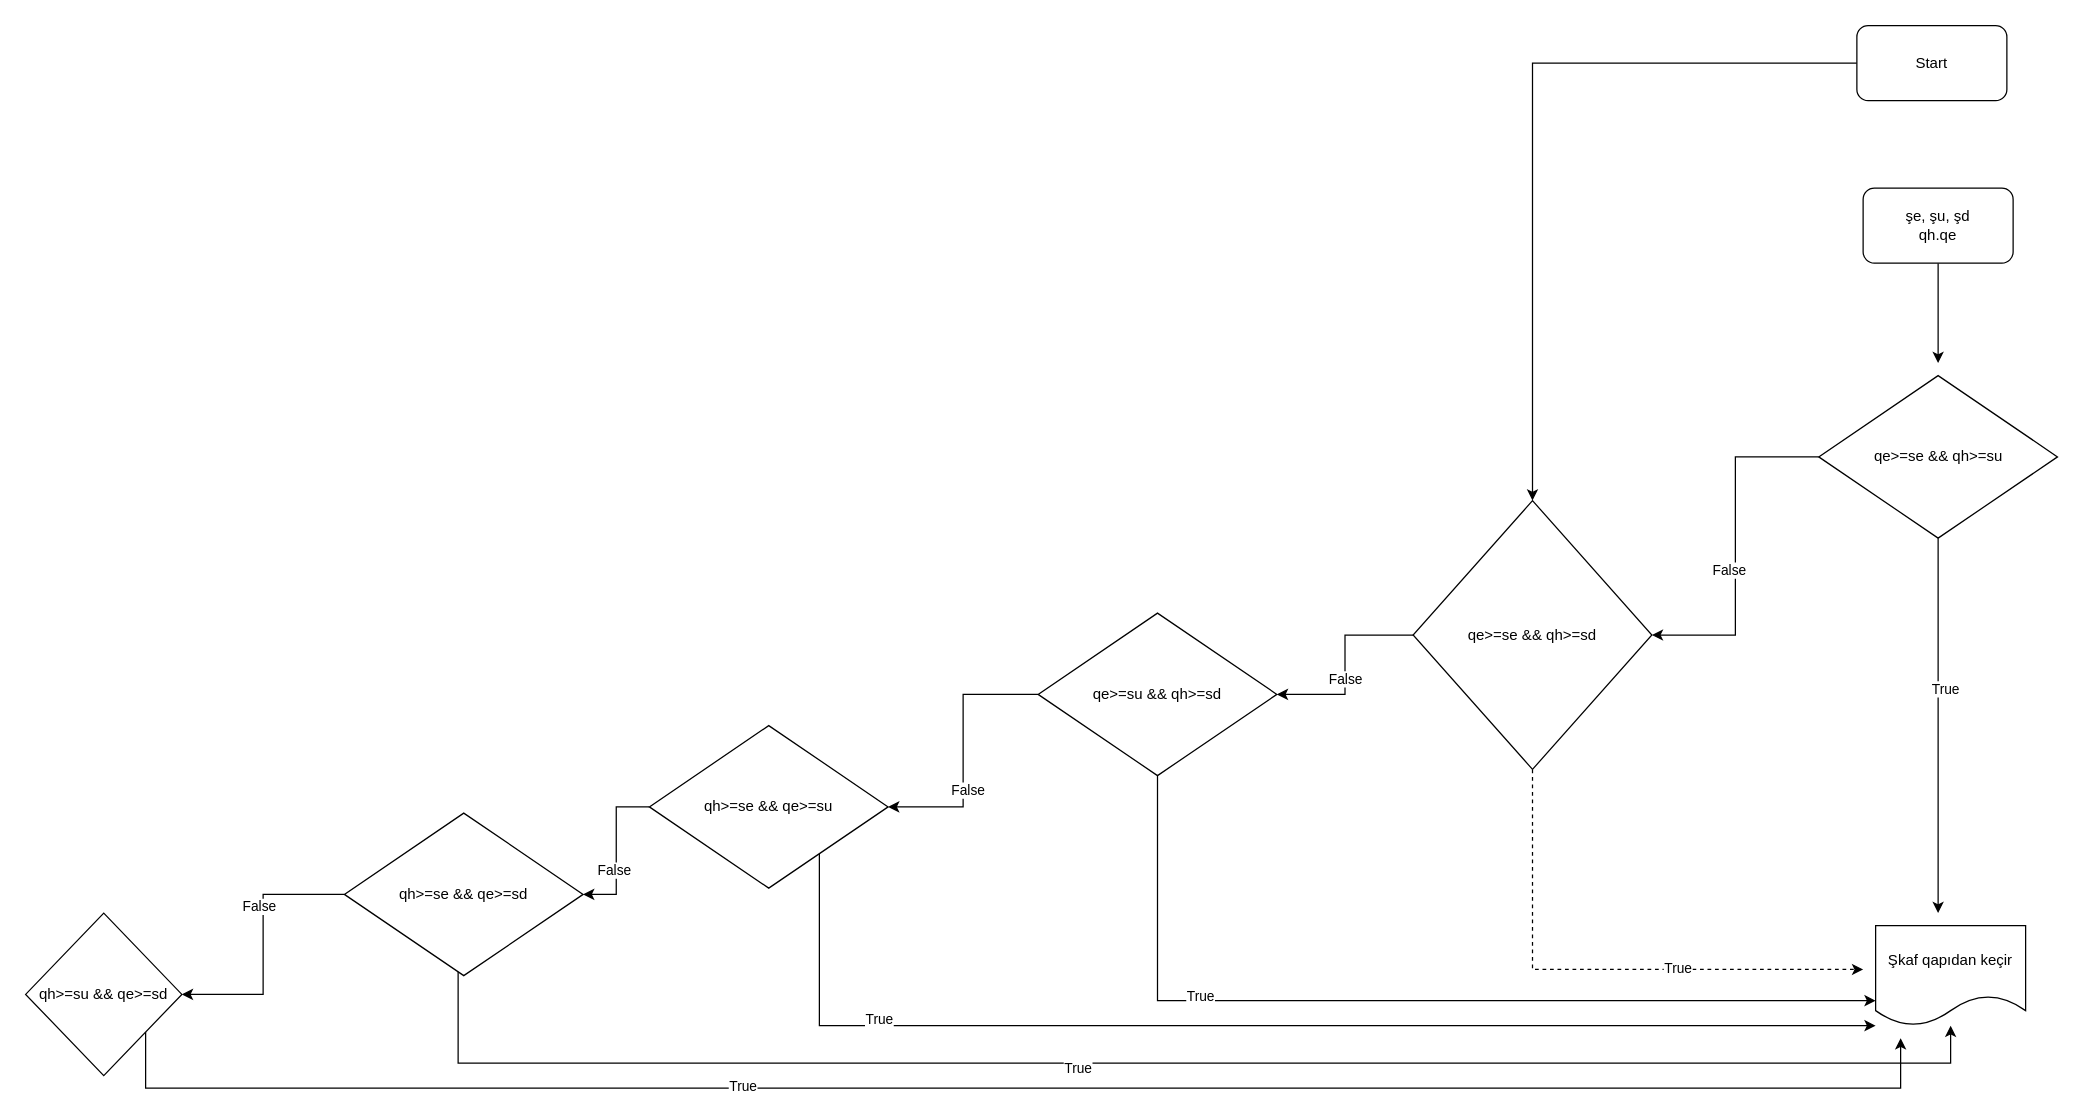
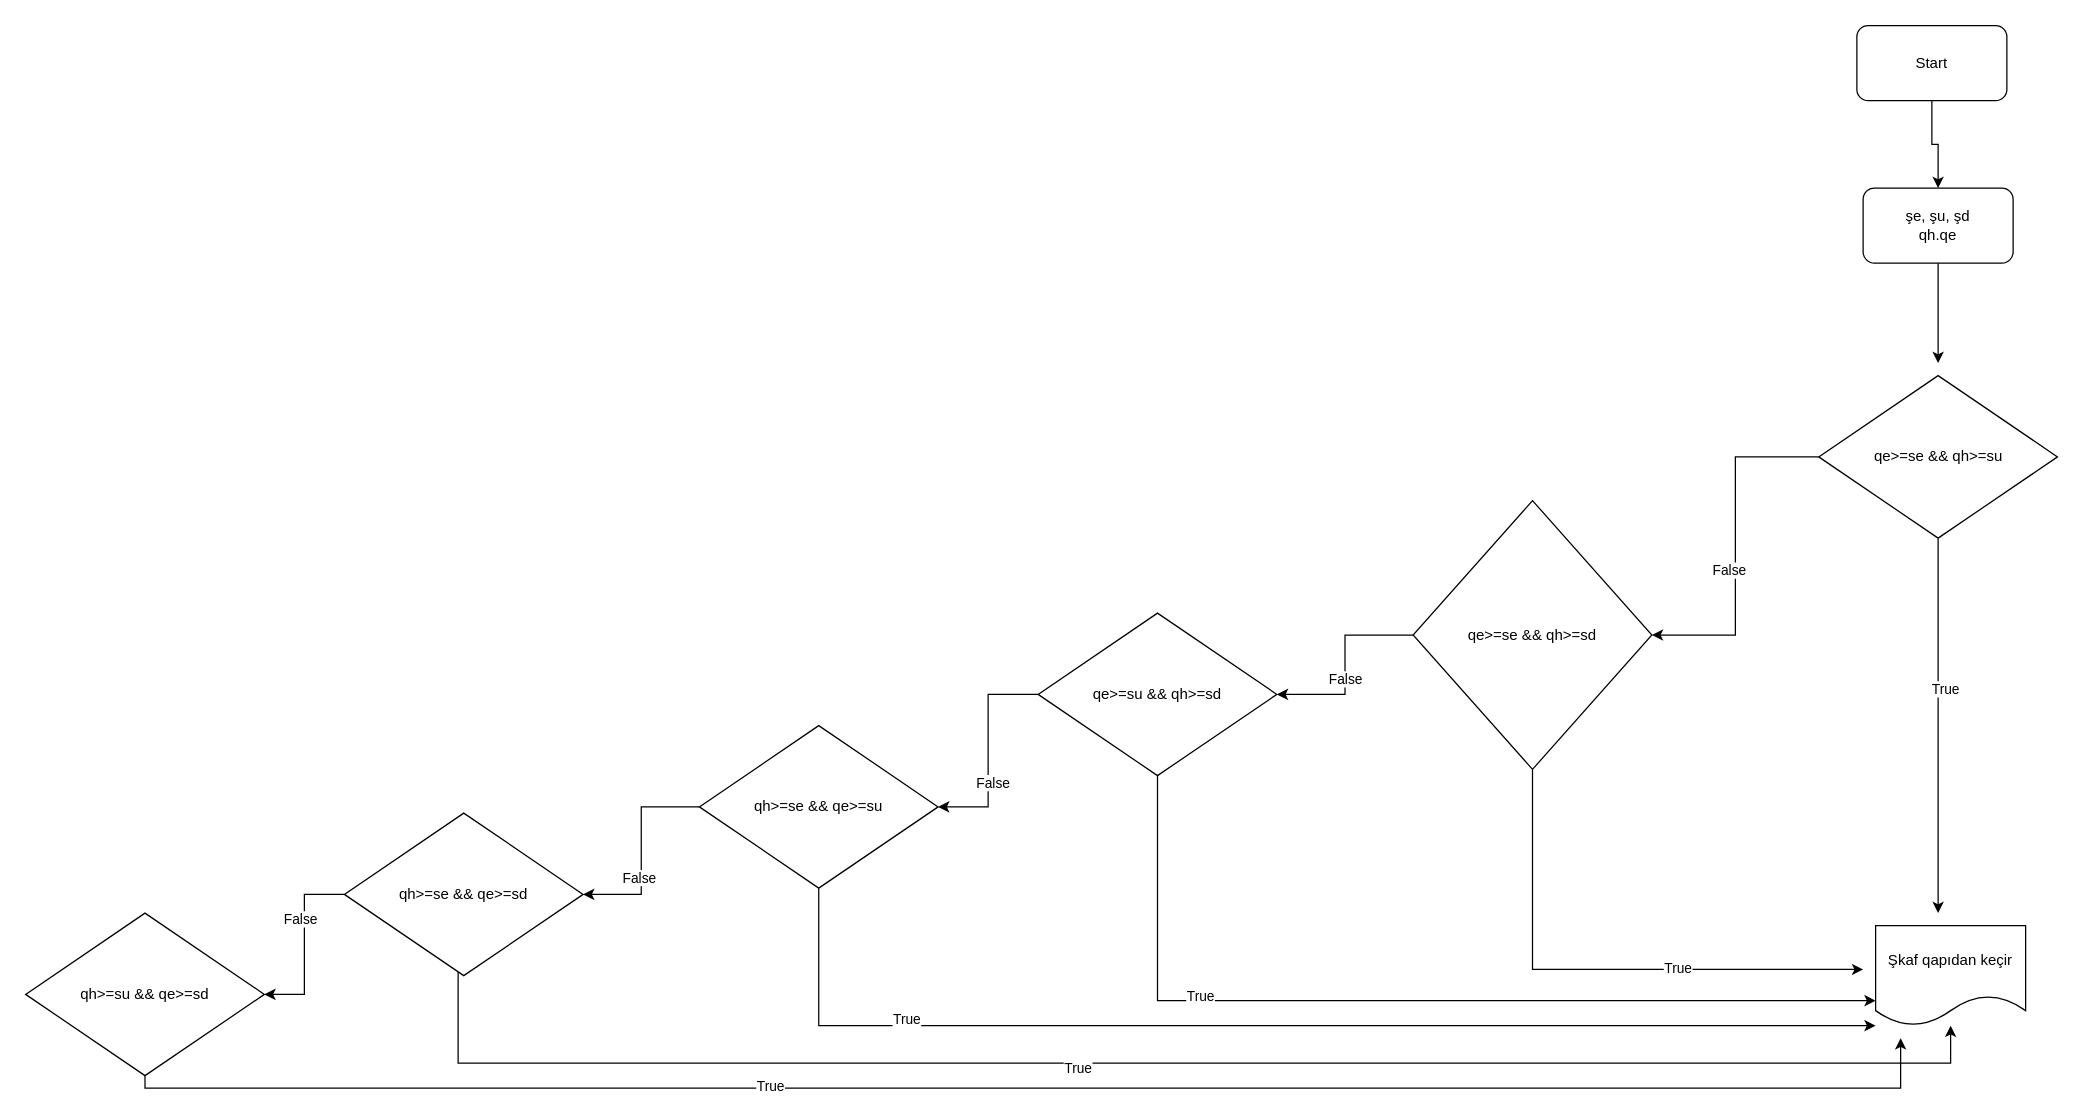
edge "Start" -> "qe>=se && qh>=sd": now "Start" -> "şe, şu, şd qh.qe"
node "qh>=se && qe>=su": moved (769, 807) -> (819, 807)
edge "qe>=se && qh>=sd" -> "Şkaf qapıdan keçir": style dashed -> solid
node "qh>=su && qe>=sd": size 156x163 -> 239x163
